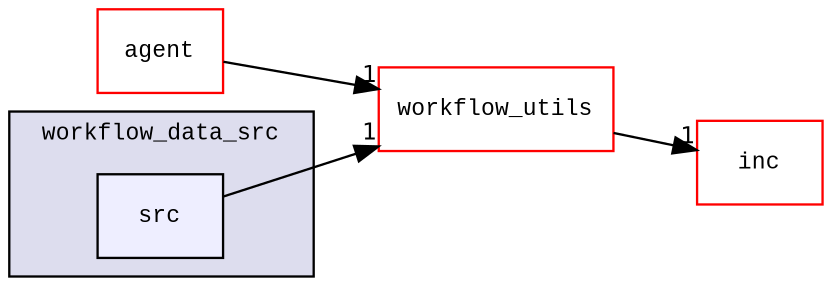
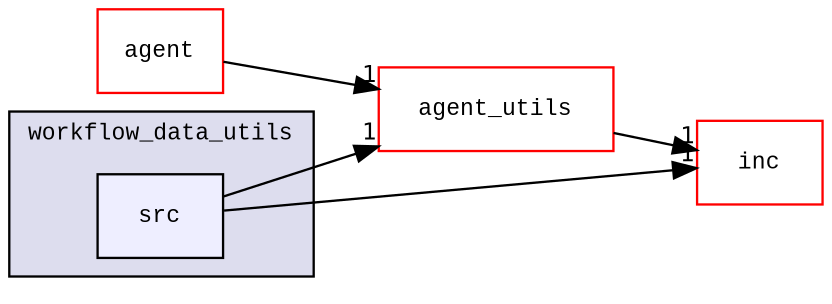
node "workflow_utils": label "workflow_utils" -> "agent_utils"
cluster "workflow_data_src": label "workflow_data_src" -> "workflow_data_utils"
edge "src" -> "inc": added
